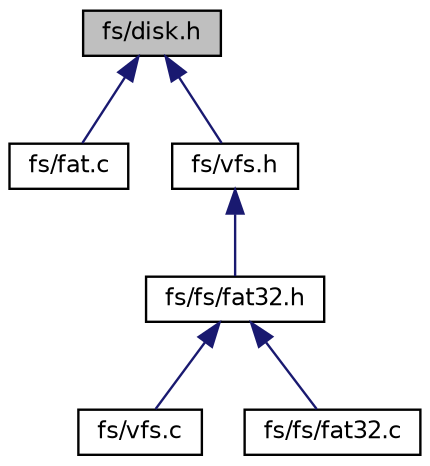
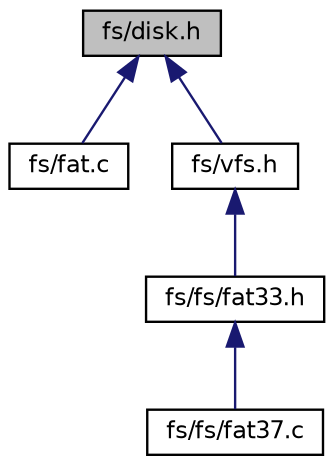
node "fs/fs/fat32.h": label "fs/fs/fat32.h" -> "fs/fs/fat33.h"
node "fs/vfs.c": removed
node "fs/fs/fat32.c": label "fs/fs/fat32.c" -> "fs/fs/fat37.c"
